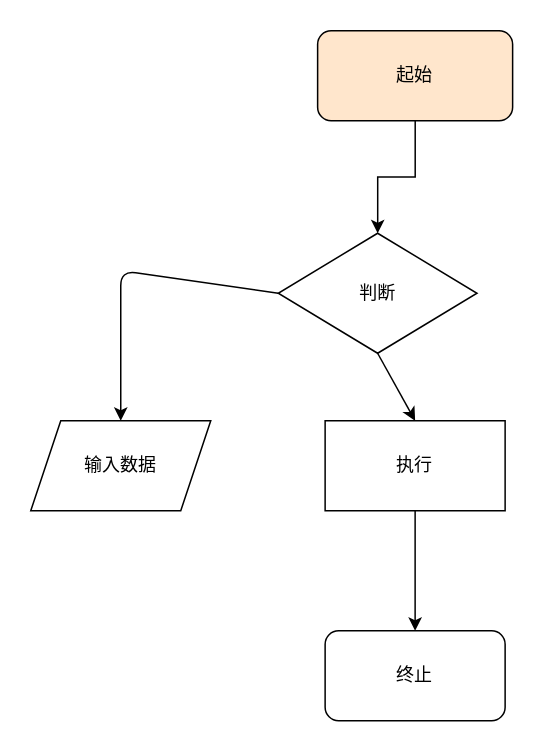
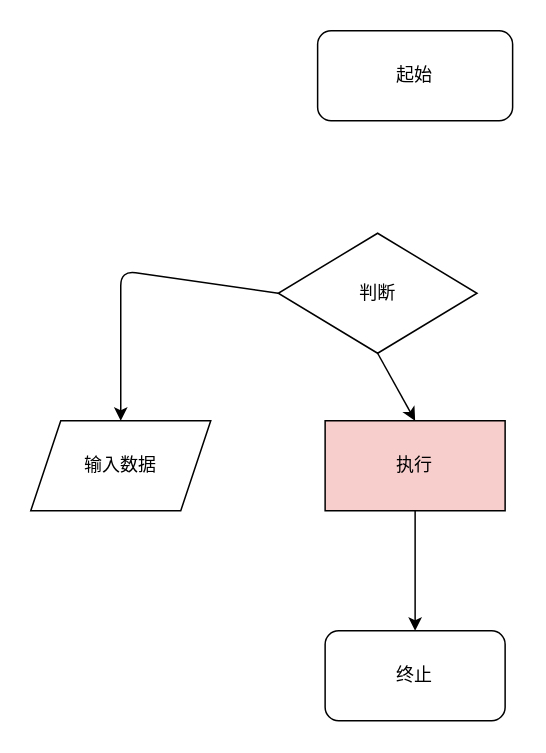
node "起始": fillcolor #ffe6cc -> #ffffff
edge "起始" -> "判断": removed
node "执行": fillcolor #ffffff -> #f8cecc
